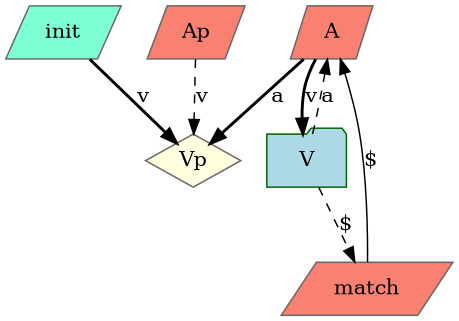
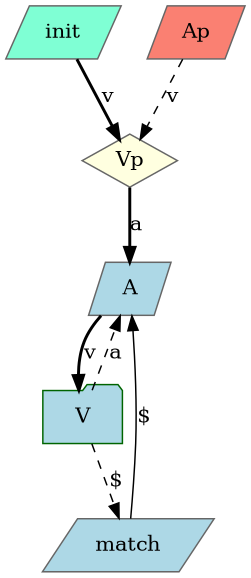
node "A": fillcolor salmon -> lightblue
edge "A" -> "Vp": reversed
node "match": fillcolor salmon -> lightblue
